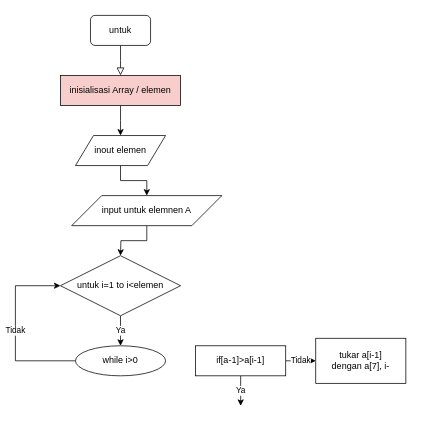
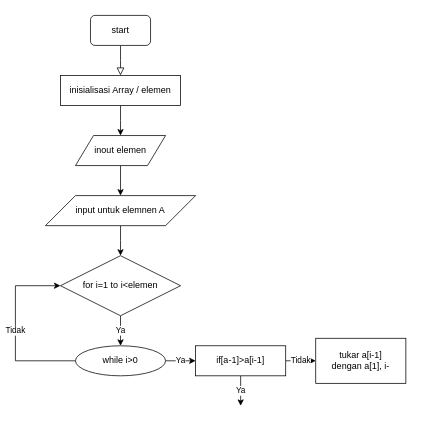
node "untuk": label "untuk" -> "start"
node "inisialisasi Array / elemen": fillcolor #f8cecc -> #ffffff
node "input untuk elemnen A": moved (147, 210) -> (120, 210)
node "untuk i=1 to i<elemen": label "untuk i=1 to i<elemen" -> "for i=1 to i<elemen"
edge "while i>0" -> "if[a-1]>a[i-1]": added, label "Ya"
node "tukar a[i-1] dengan a[7], i-": label "tukar a[i-1] dengan a[7], i-" -> "tukar a[i-1] dengan a[1], i-"
